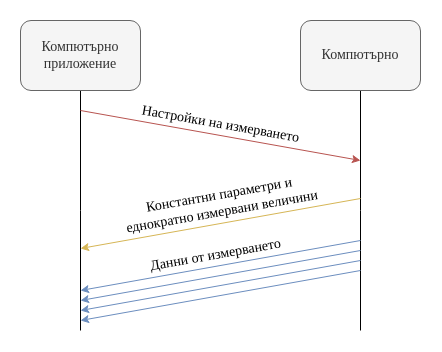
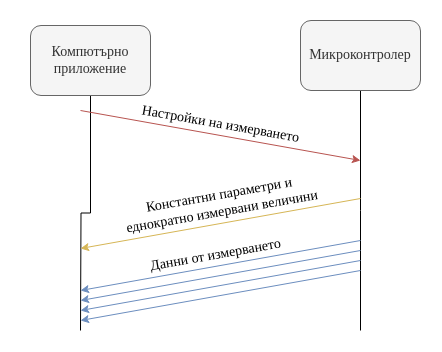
node "Компютърно приложение": moved (81, 56) -> (91, 61)
node "Компютърно": label "Компютърно" -> "Микроконтролер"
